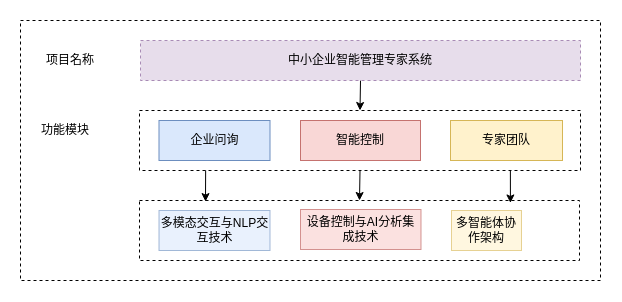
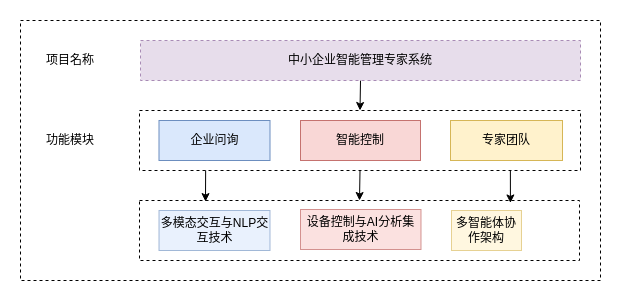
node "功能模块": moved (66, 131) -> (71, 141)
